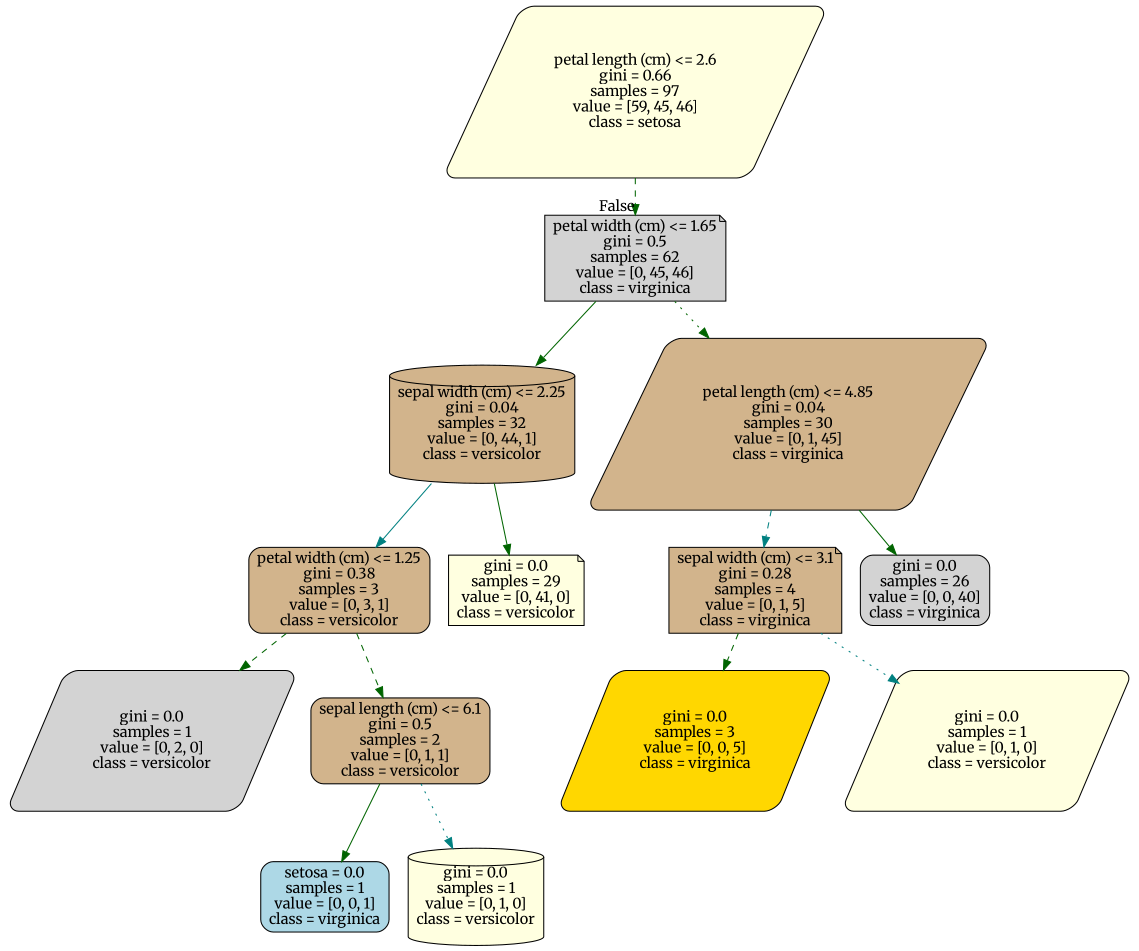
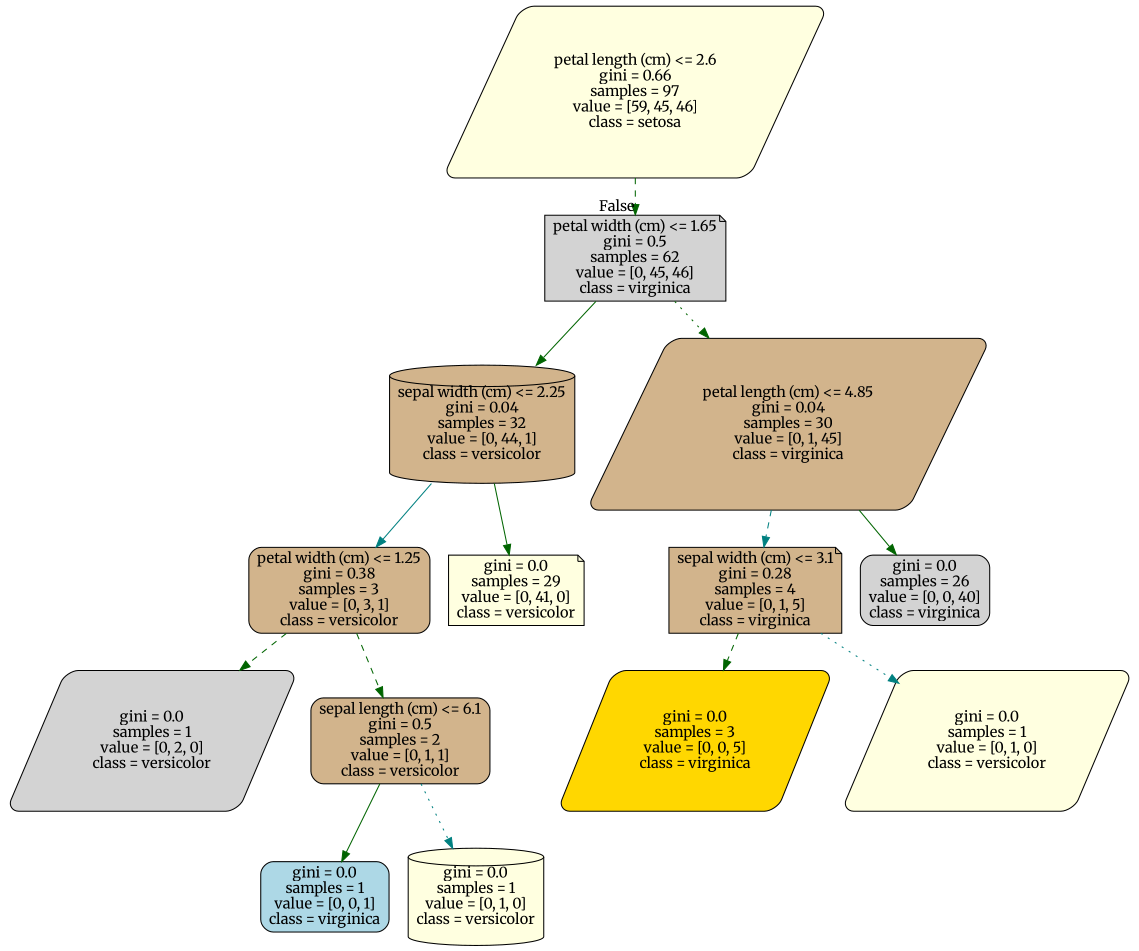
node "setosa = 0.0 samples = 1 value = [0, 0, 1] class = virginica": label "setosa = 0.0 samples = 1 value = [0, 0, 1] class = virginica" -> "gini = 0.0 samples = 1 value = [0, 0, 1] class = virginica"
